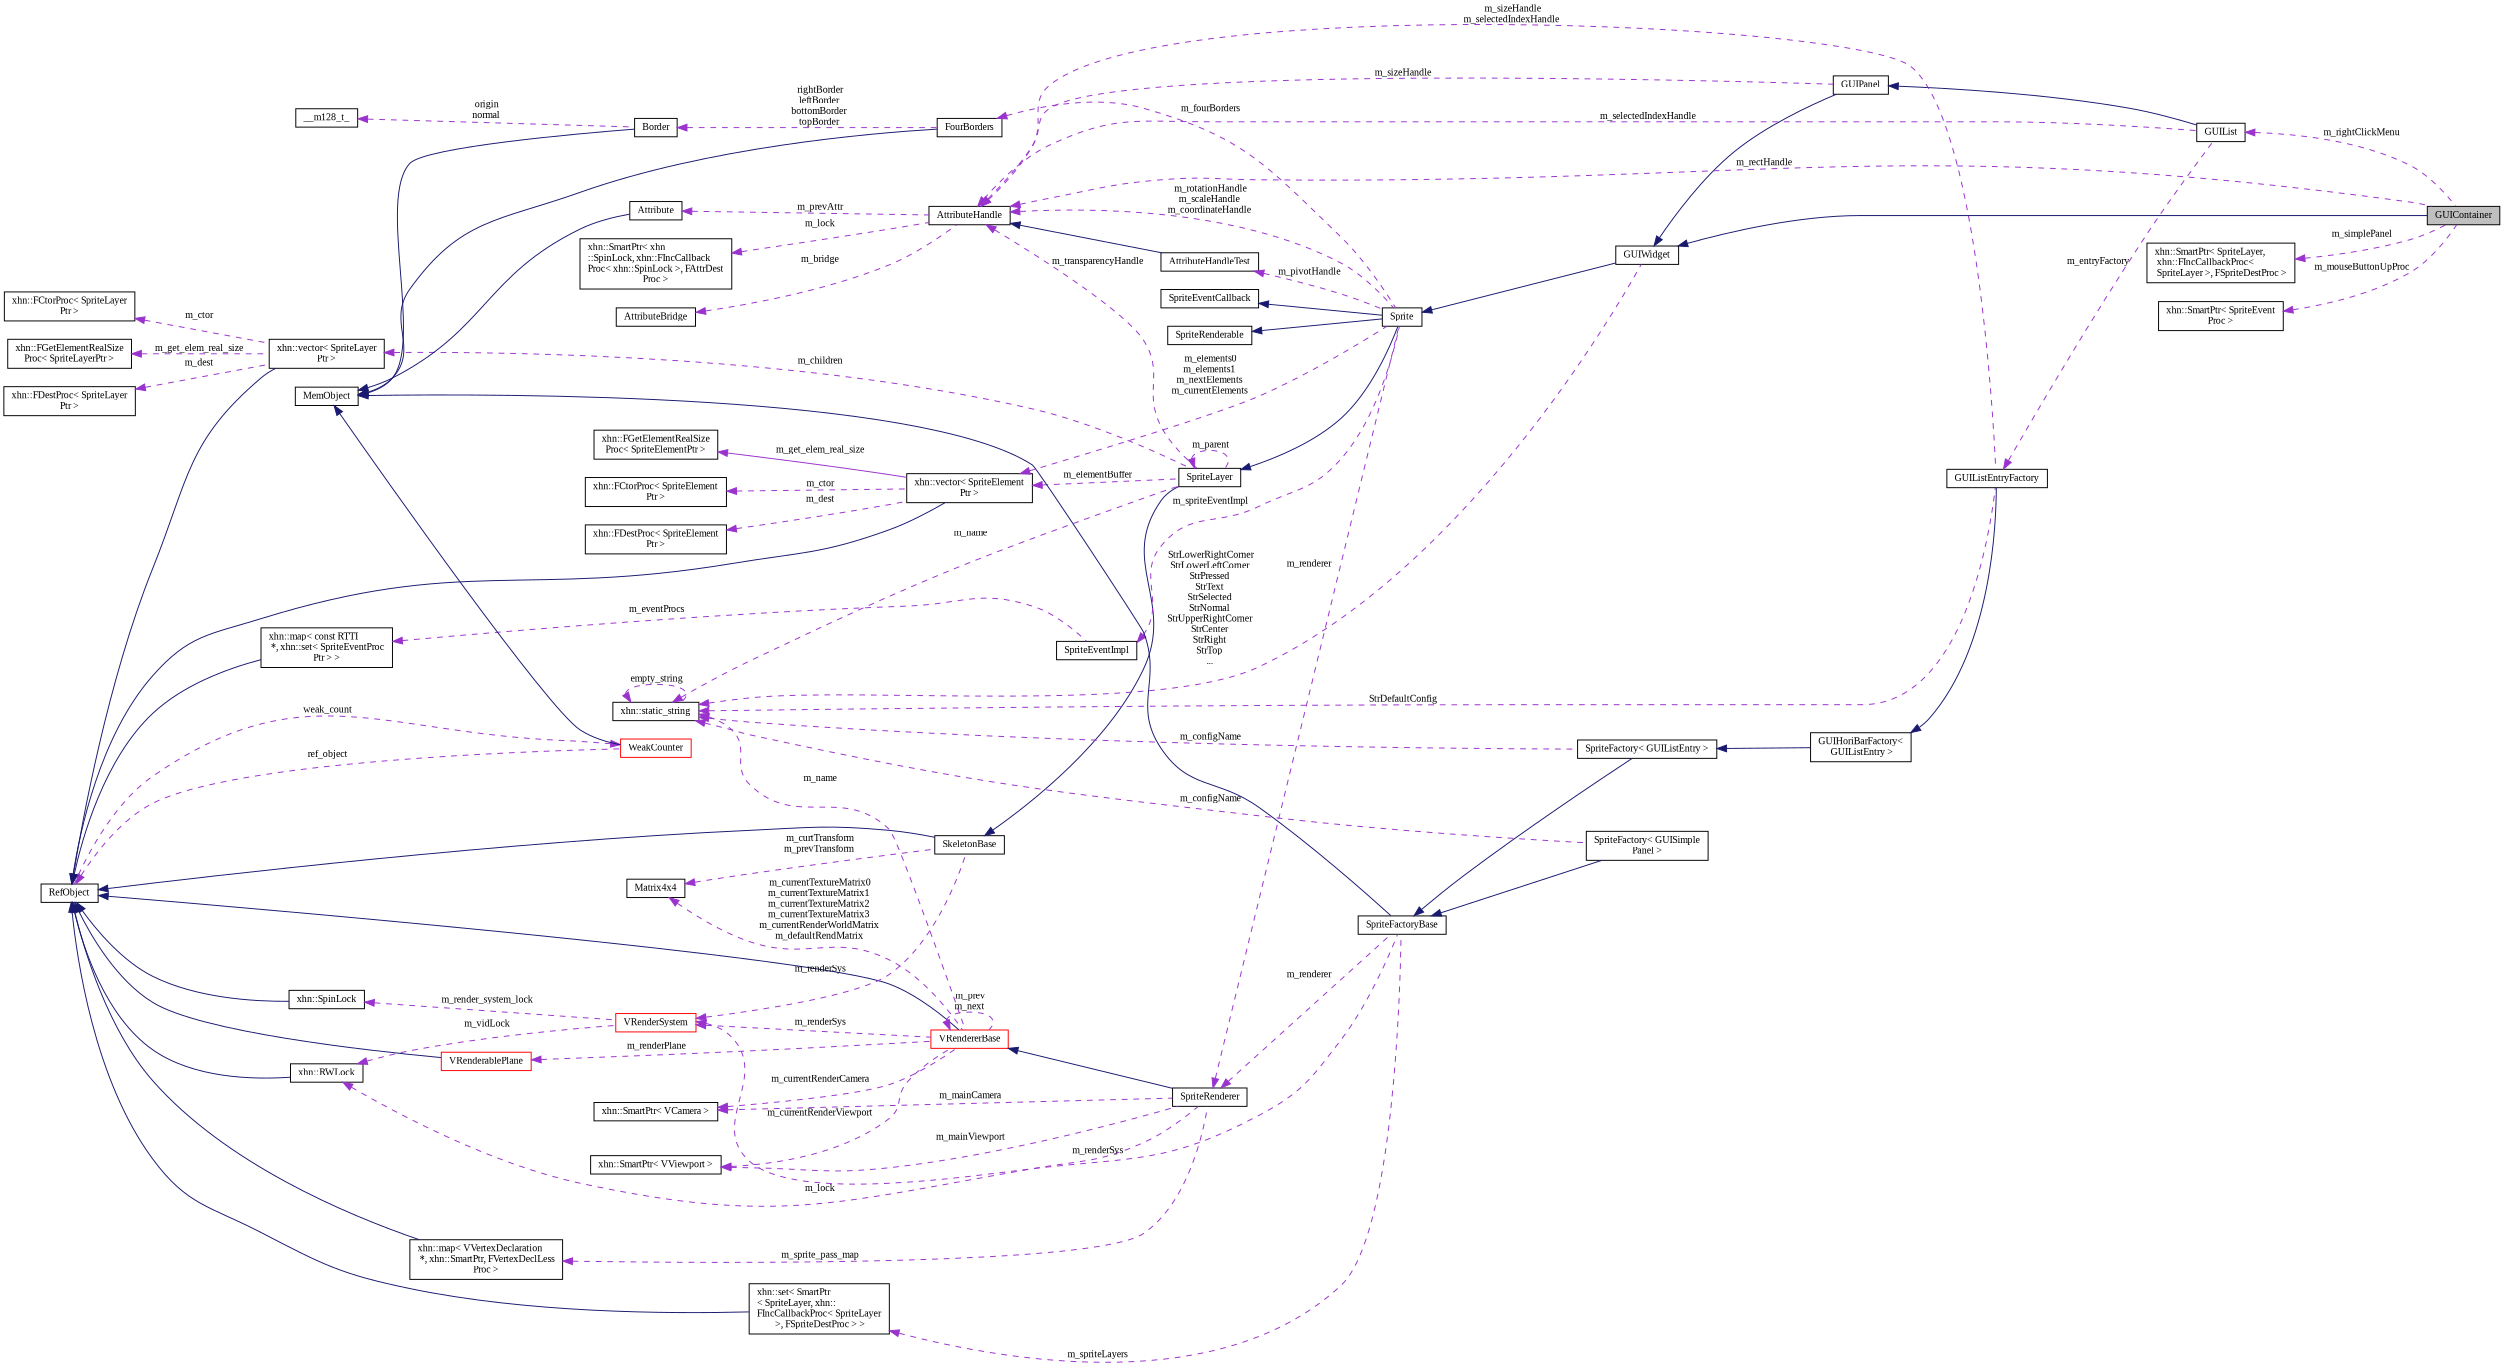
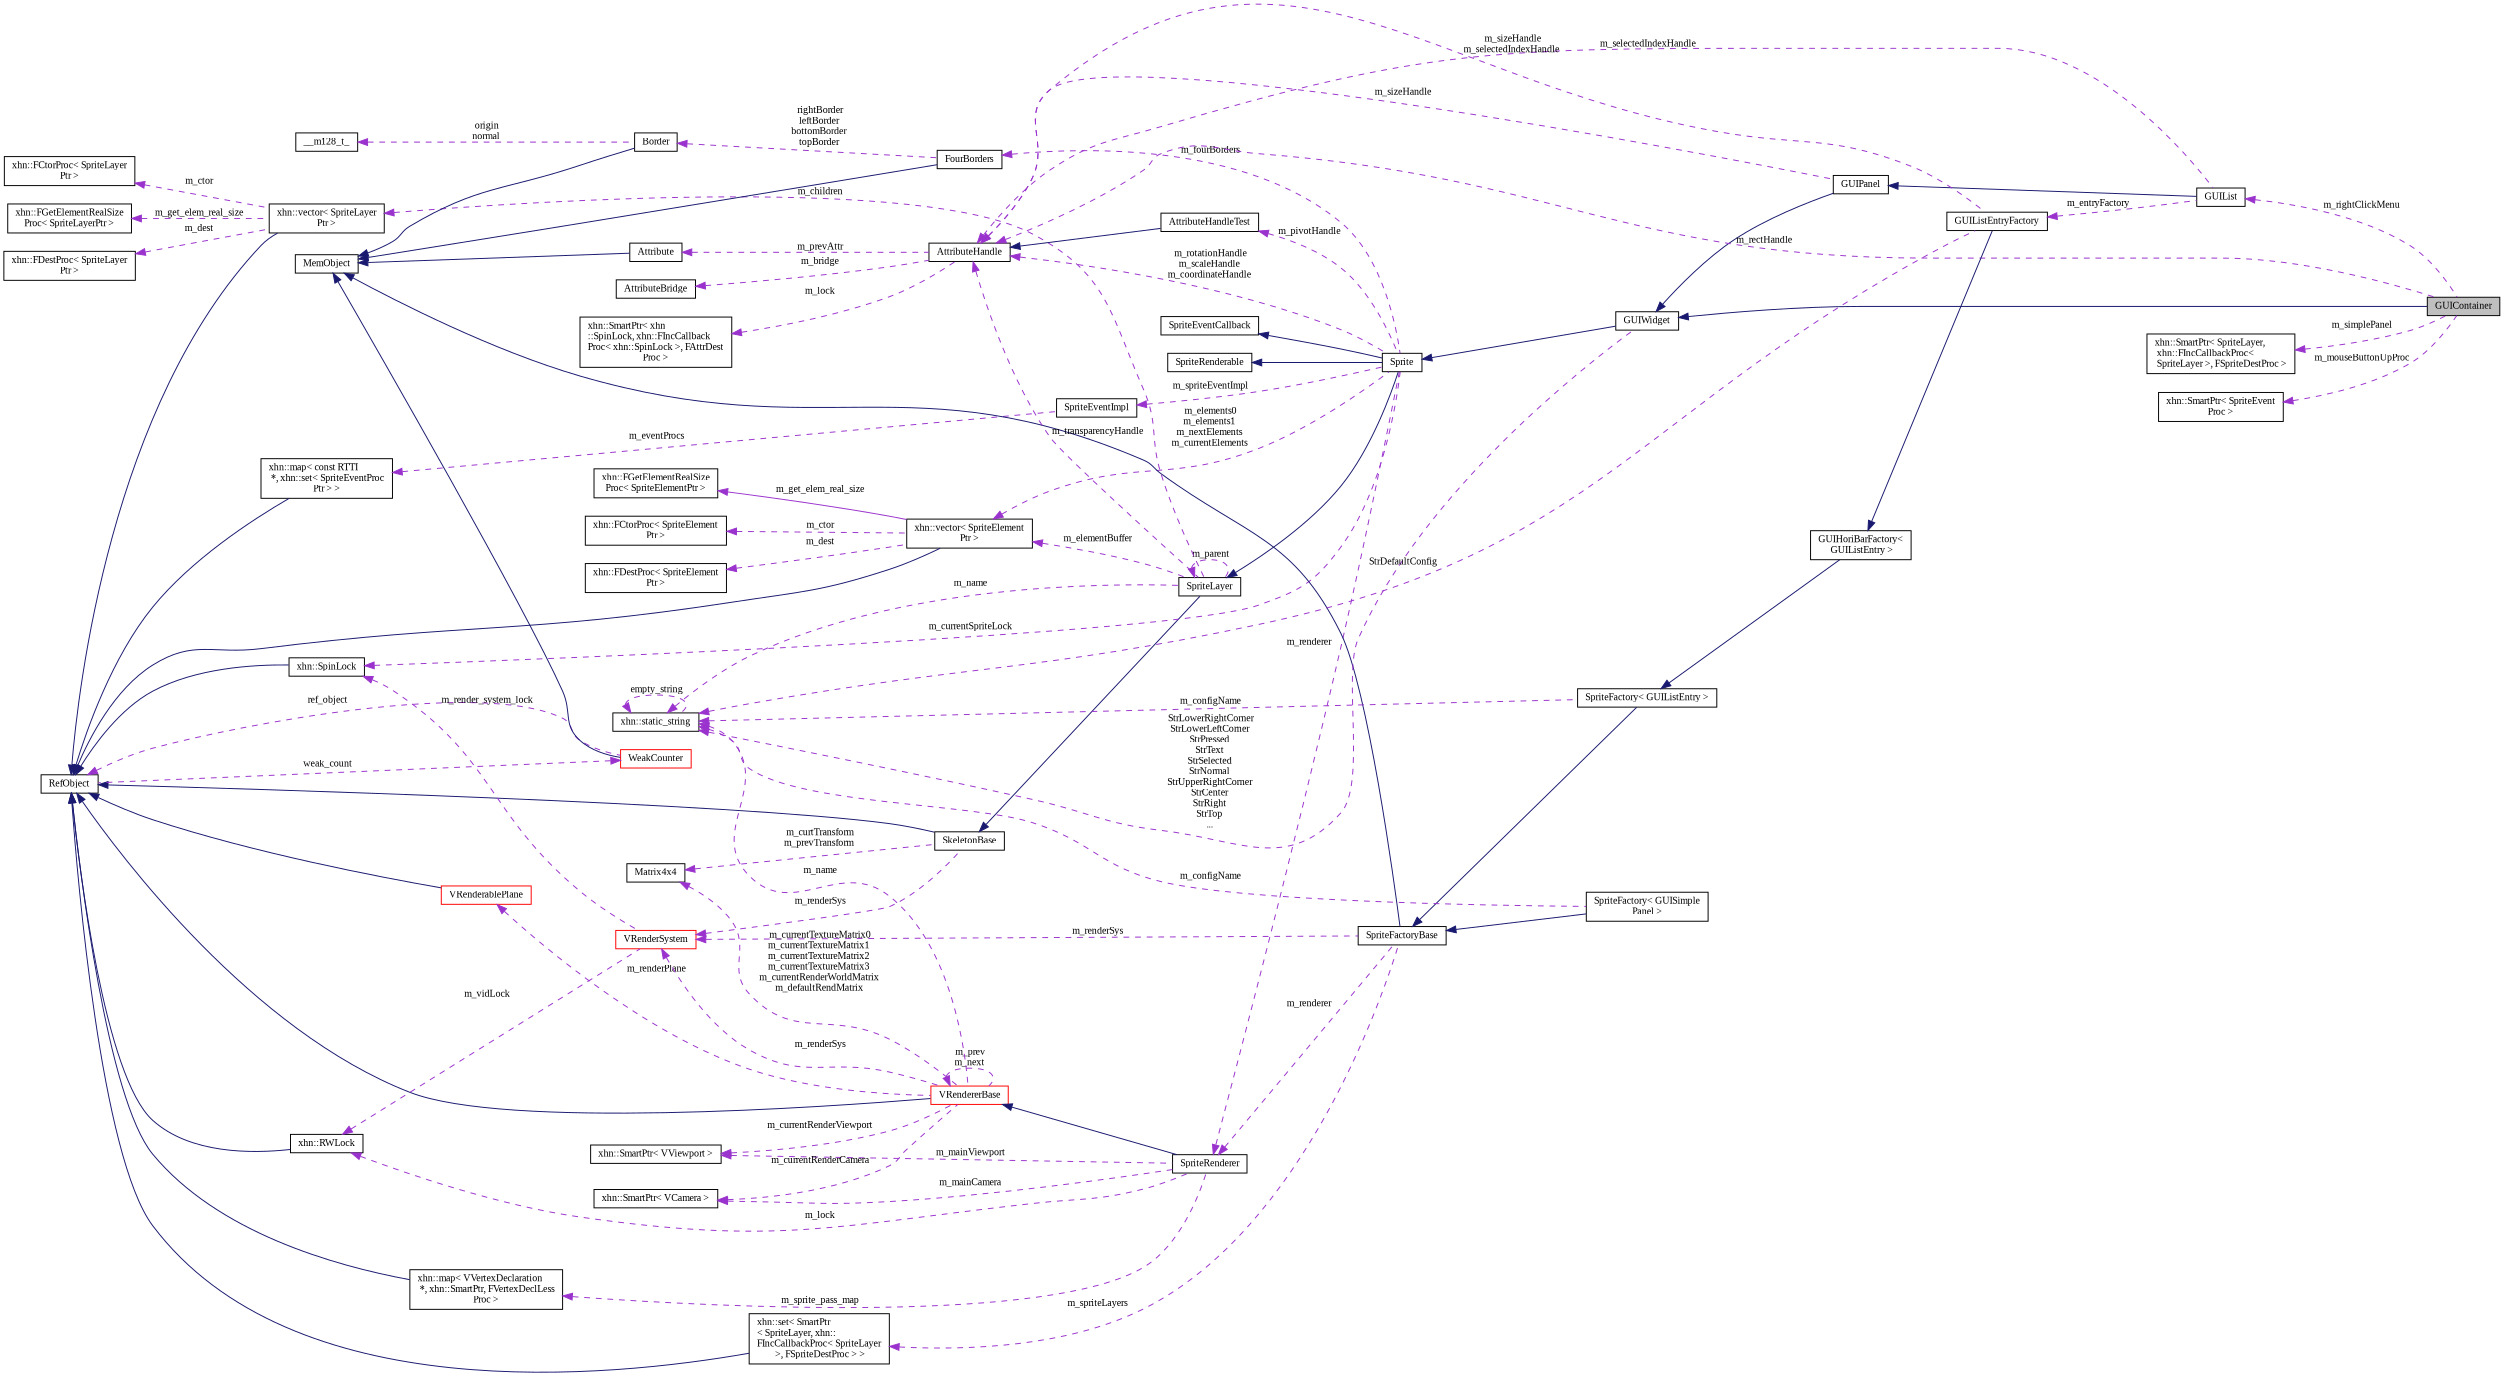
edge "Sprite" -> "xhn::SpinLock": added, label "m_currentSpriteLock"
